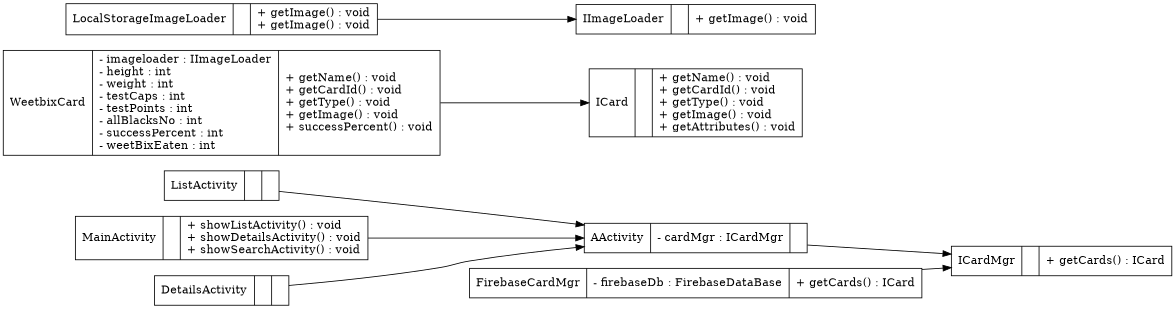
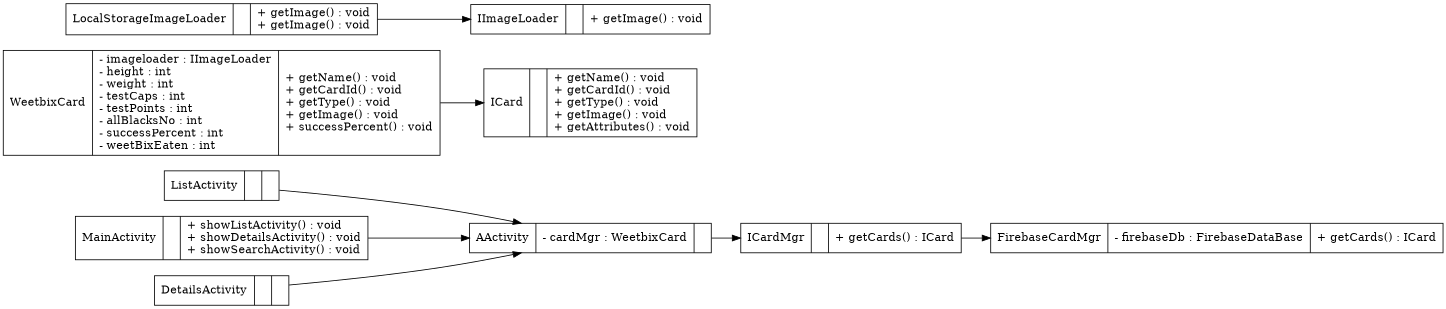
node "AActivity": text "- cardMgr : ICardMgr" -> "- cardMgr : WeetbixCard"
edge "FirebaseCardMgr" -> "ICardMgr": reversed
